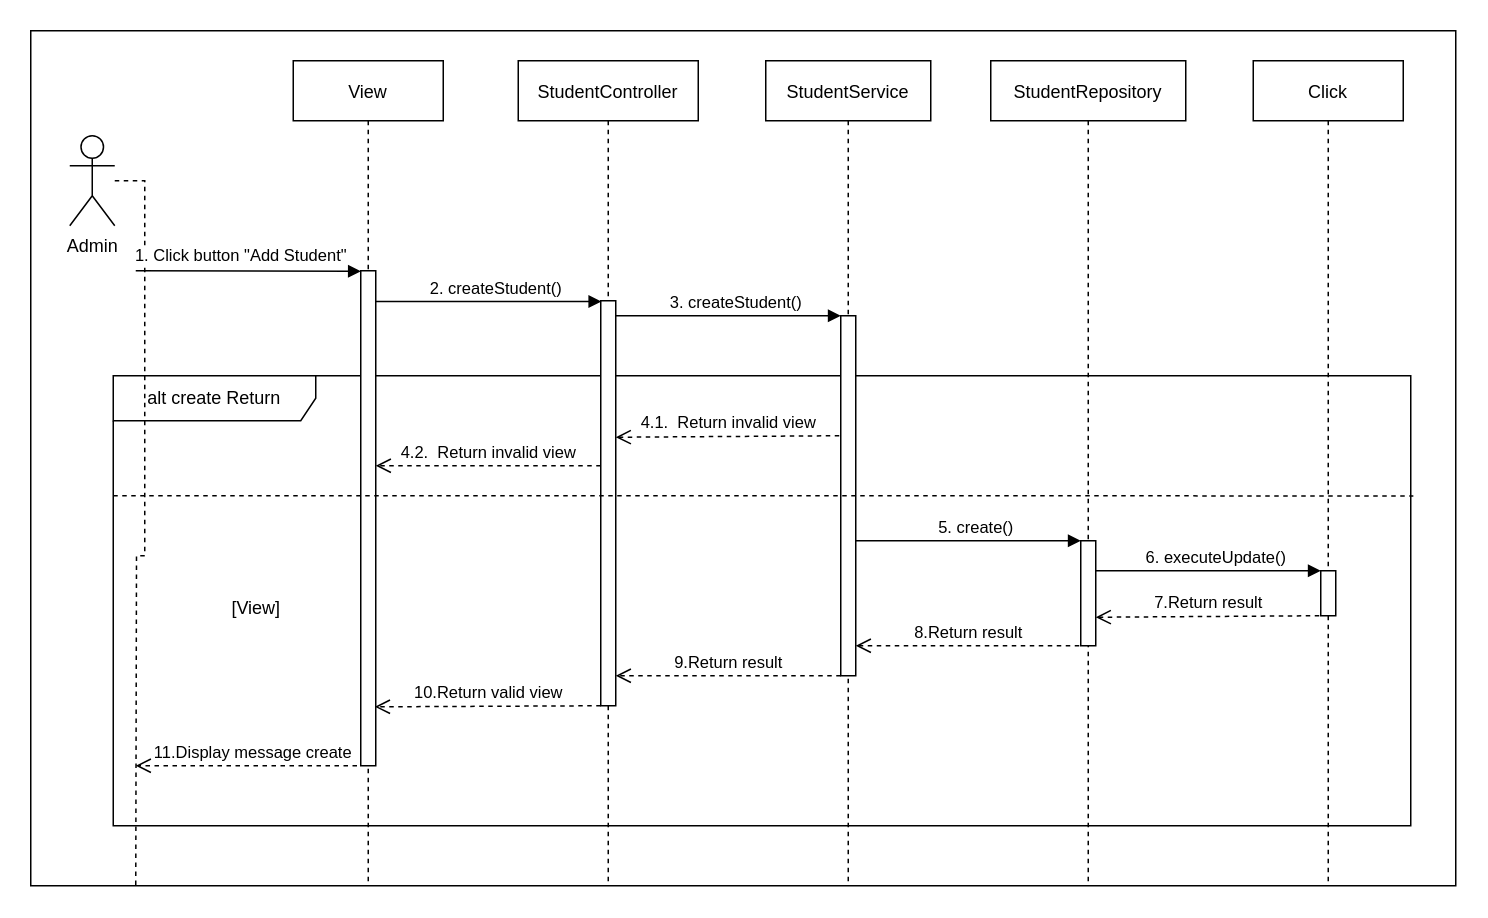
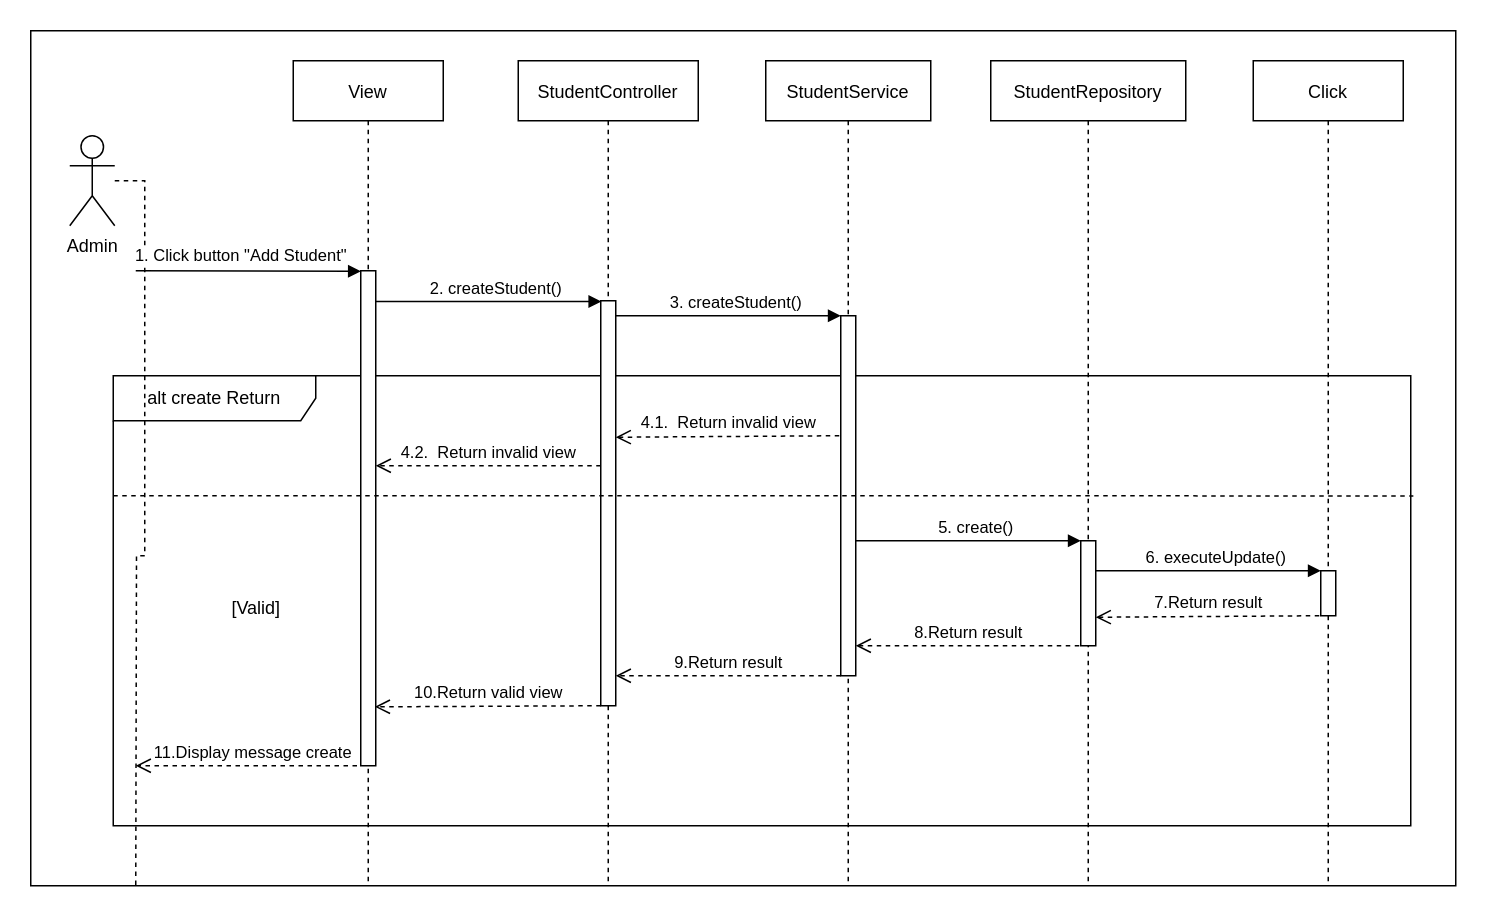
node "[View]": label "[View]" -> "[Valid]"
